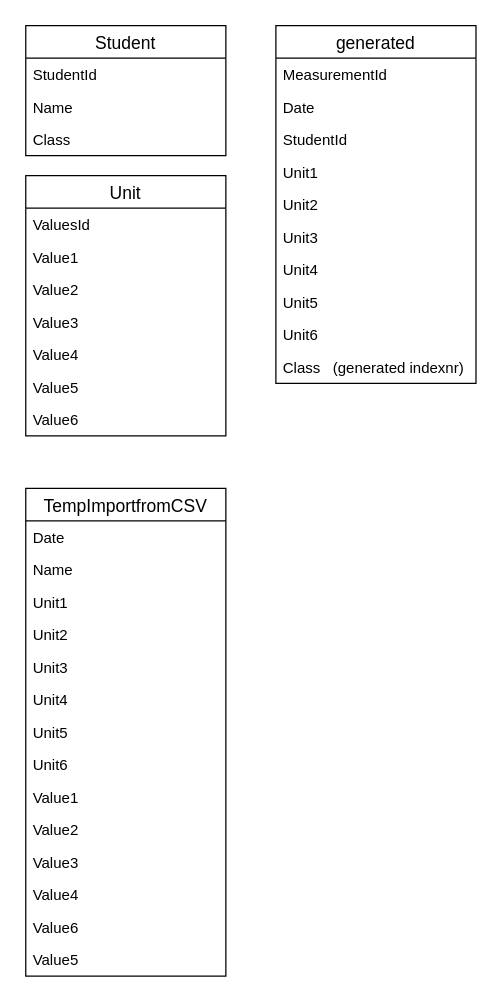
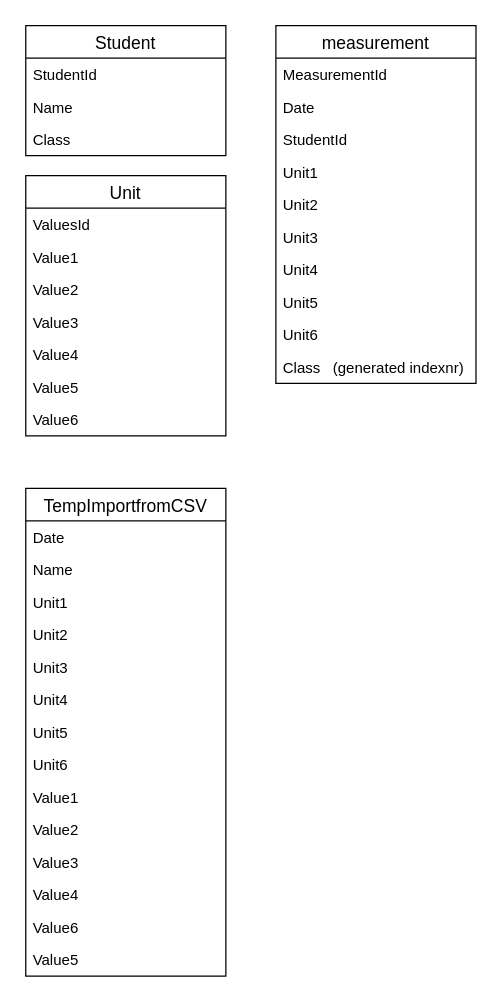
node "generated": label "generated" -> "measurement"
